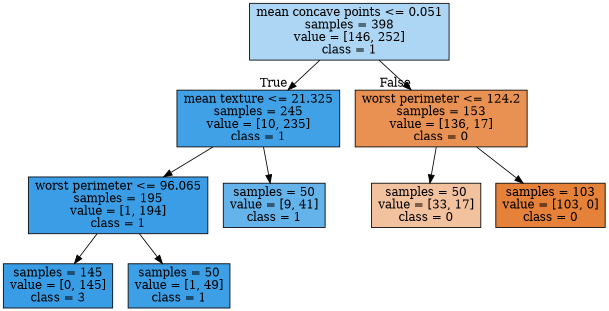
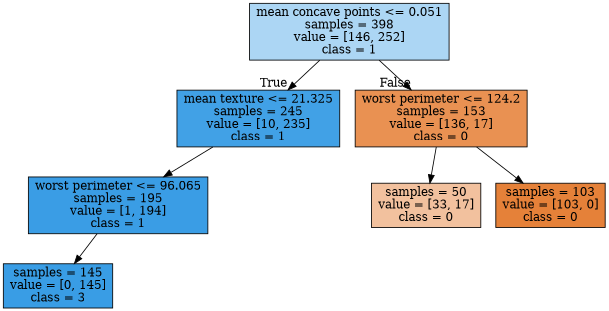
node "samples = 50 value = [9, 41] class = 1": removed
node "samples = 50 value = [1, 49] class = 1": removed
